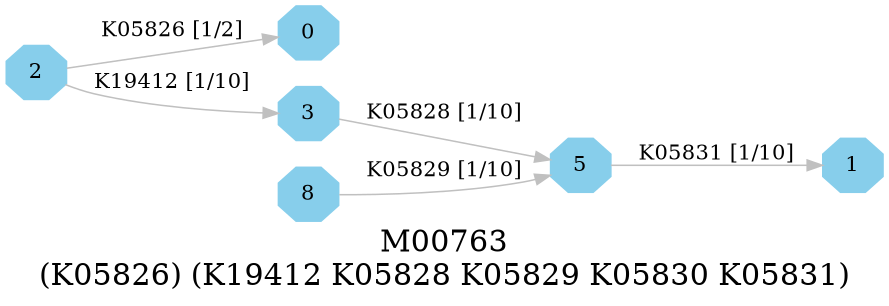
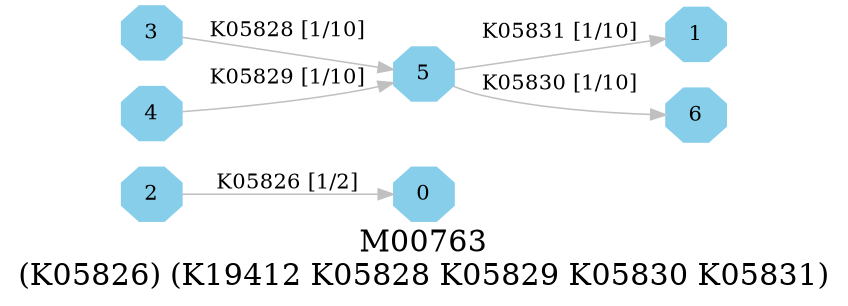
edge "2" -> "3": removed, label "K19412 [1/10]"
node "6": added
node "8": label "8" -> "4"
